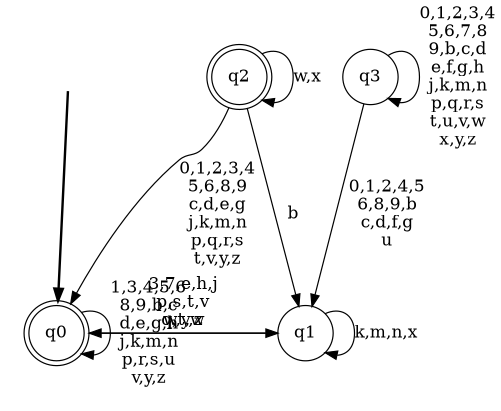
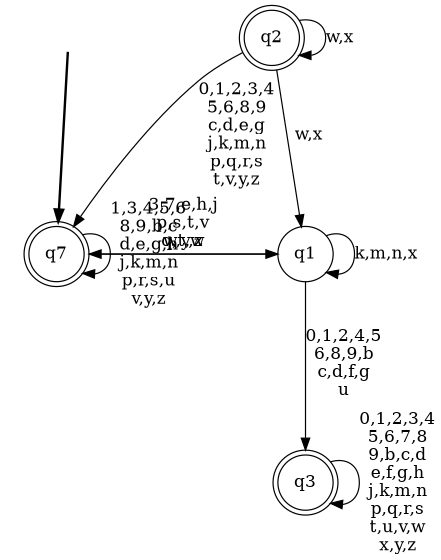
node "q3": shape circle -> doublecircle
edge "q3" -> "q1": reversed
edge "q2" -> "q1": label "b" -> "w,x"
node "q0": label "q0" -> "q7"
